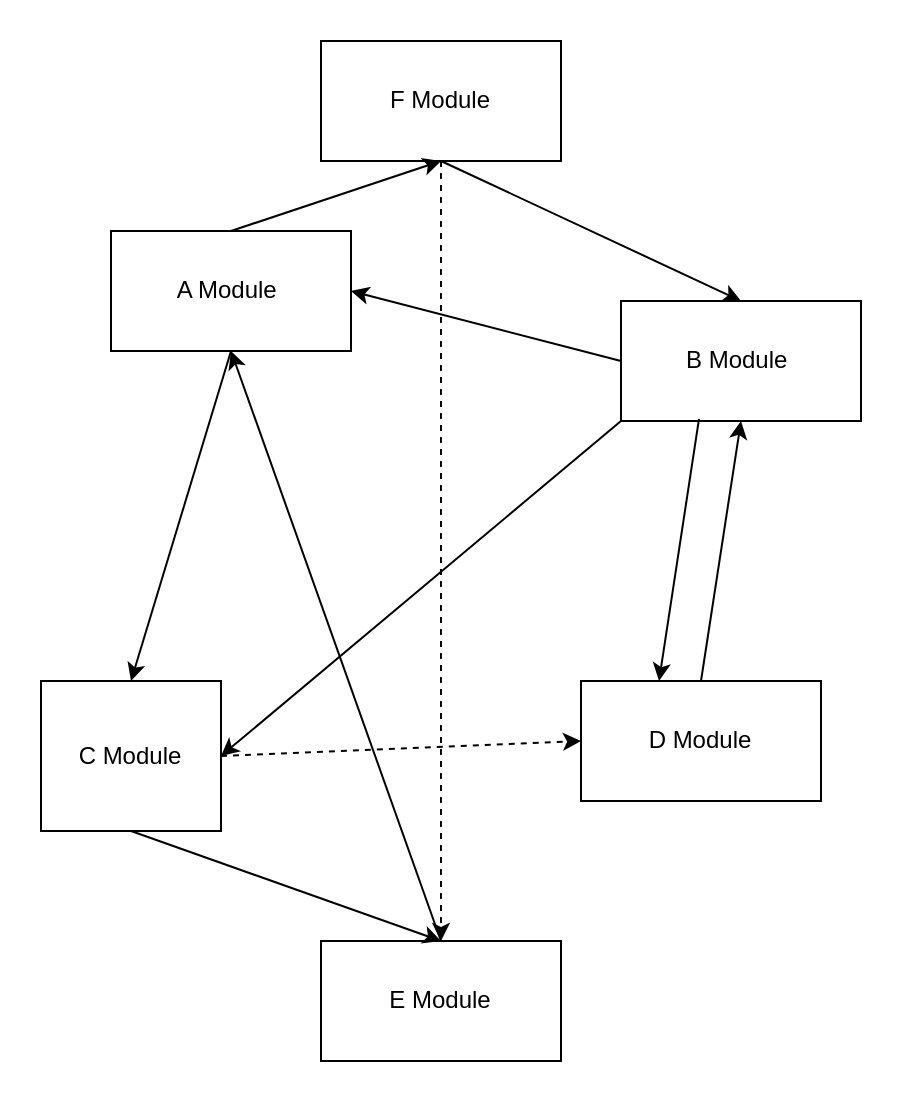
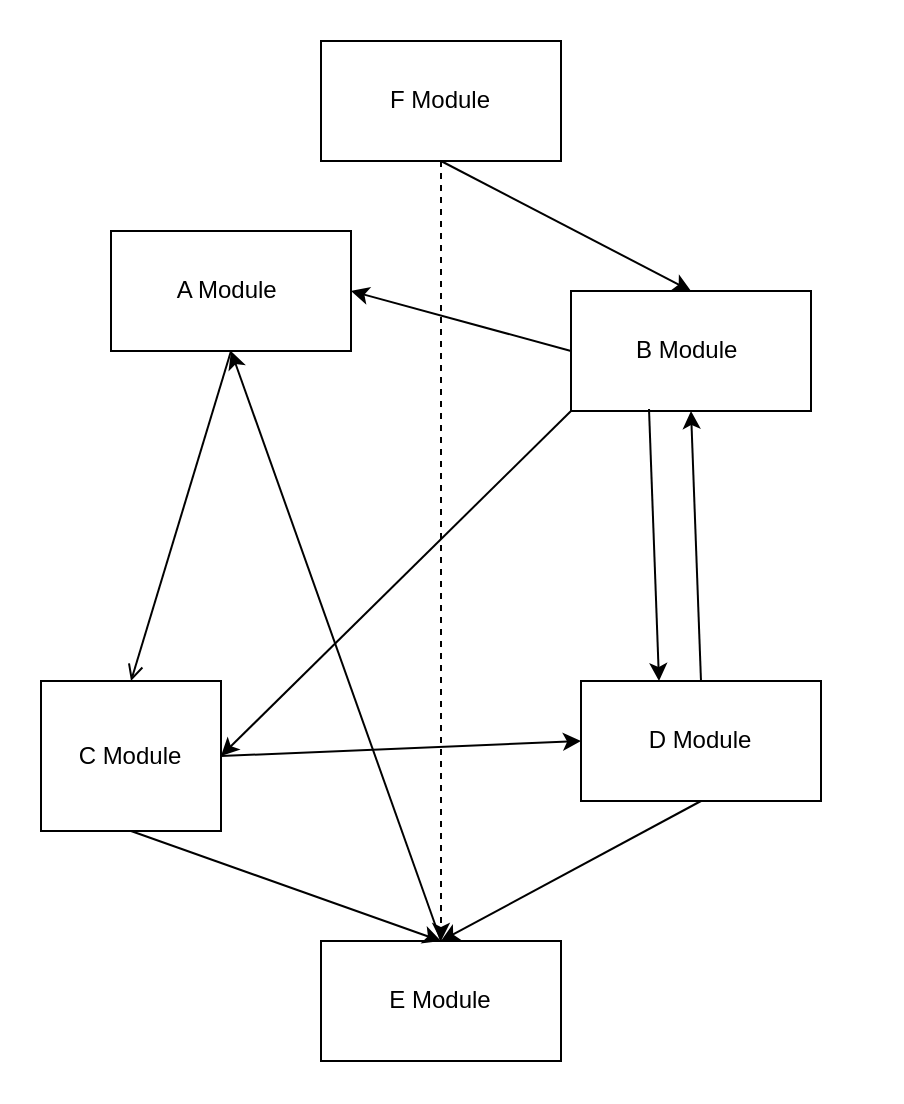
edge "A Module" -> "F Module": removed
node "B Module": moved (741, 361) -> (691, 351)
edge "A Module" -> "C Module": arrowhead classic -> open
edge "C Module" -> "D Module": style dashed -> solid
edge "D Module" -> "E Module": added
